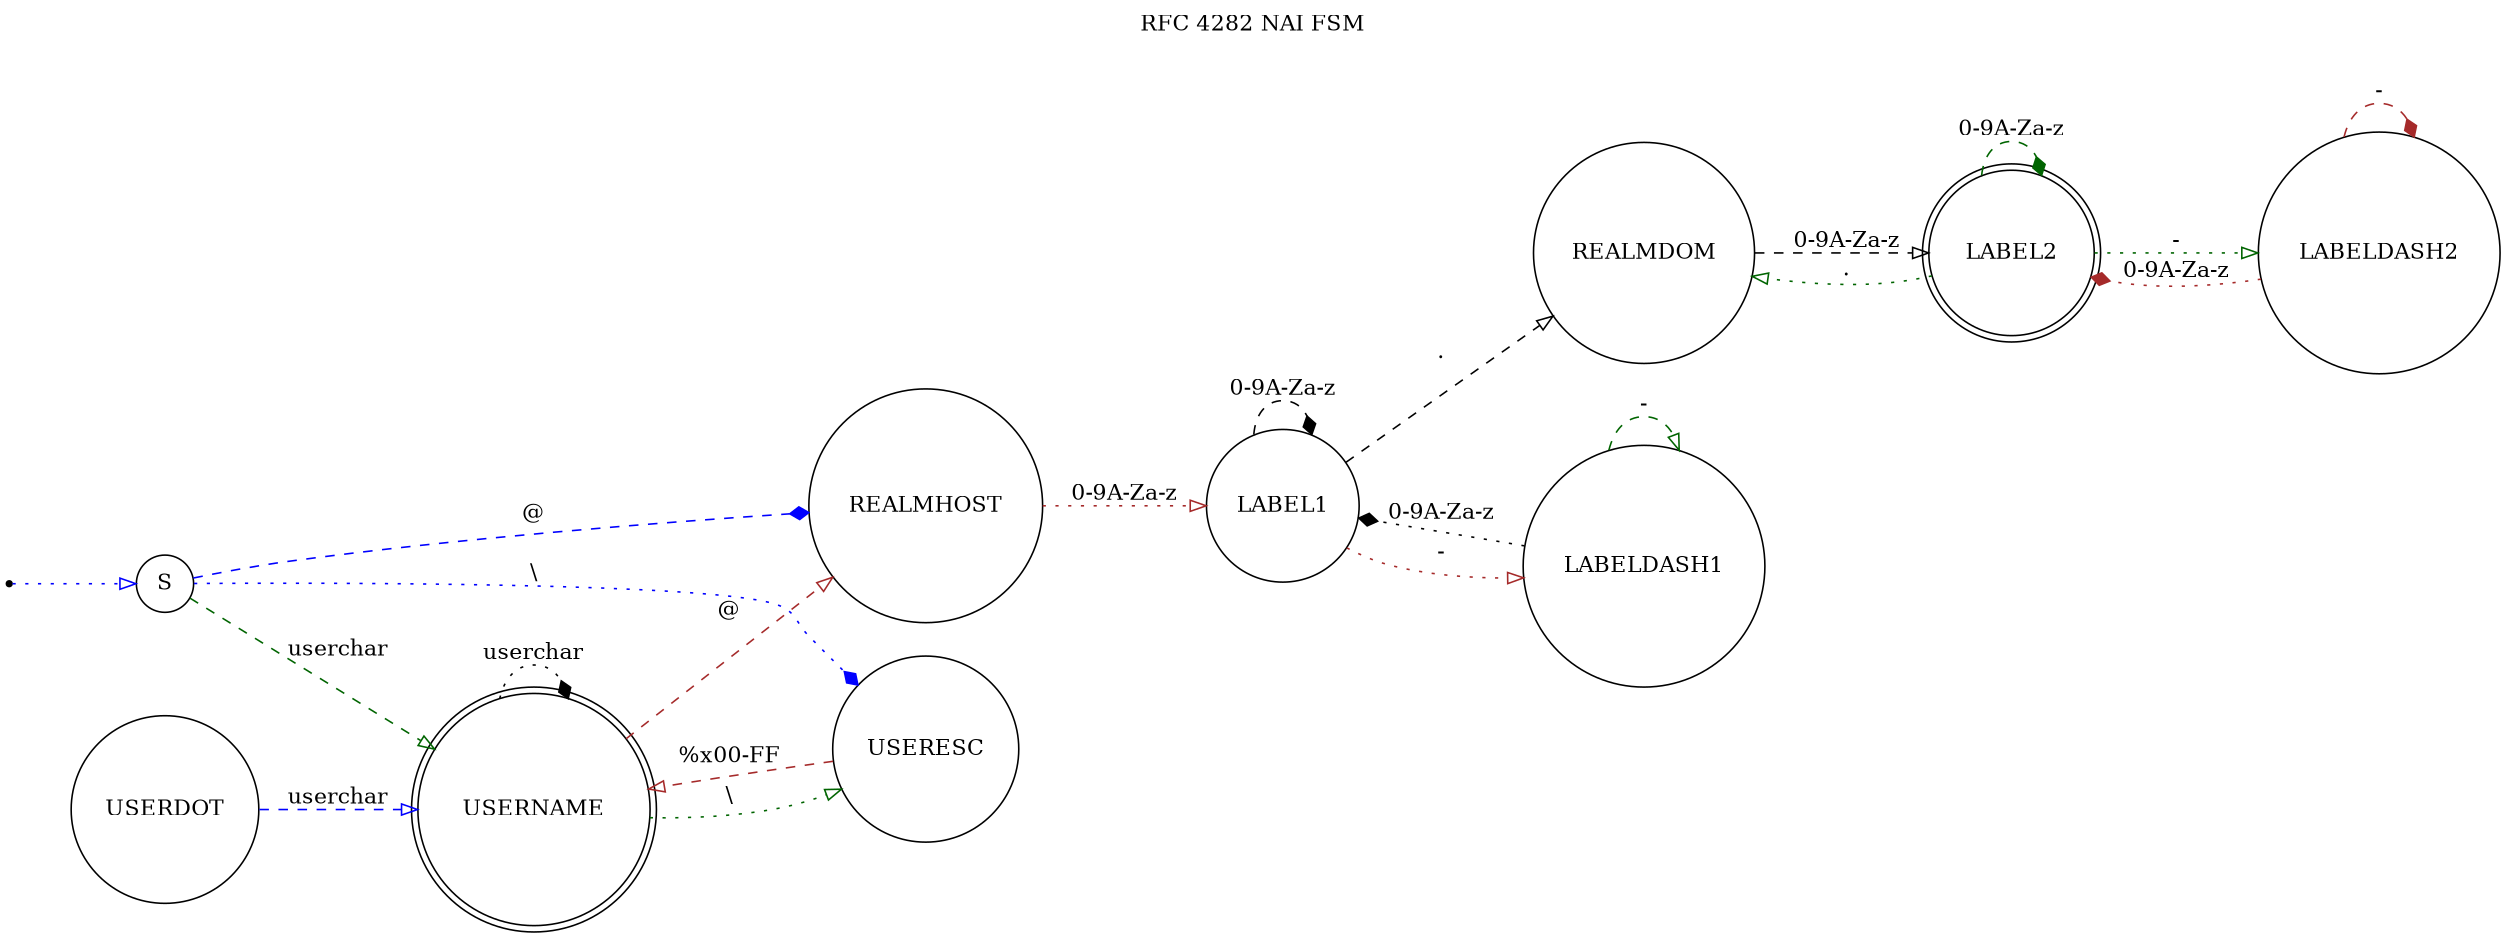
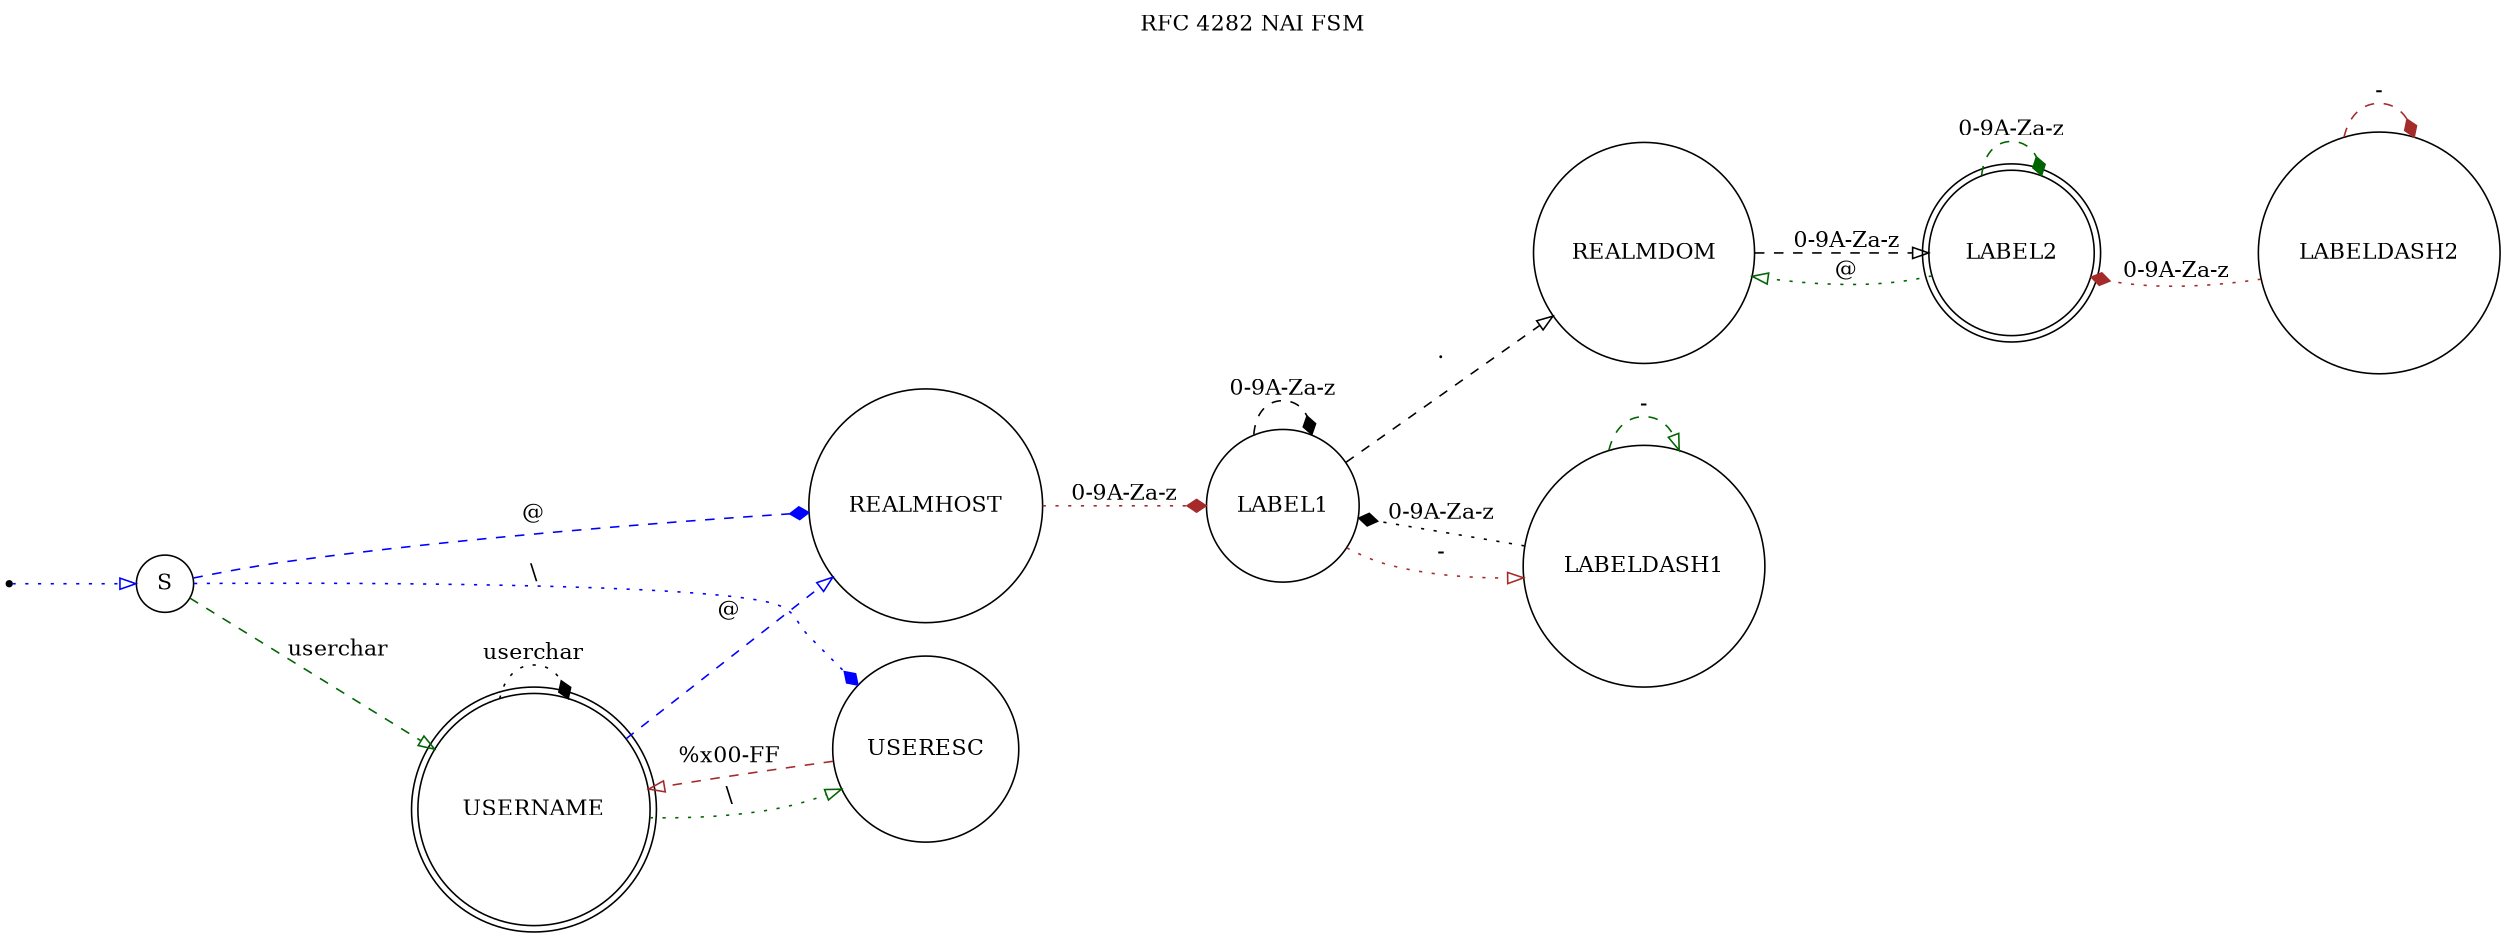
edge "LABEL2" -> "LABELDASH2": removed, label "-"
edge "LABEL2" -> "REALMDOM": label "." -> "@"
edge "REALMHOST" -> "LABEL1": arrowhead onormal -> diamond
edge "USERNAME" -> "REALMHOST": color brown -> blue
node "USERDOT": removed
